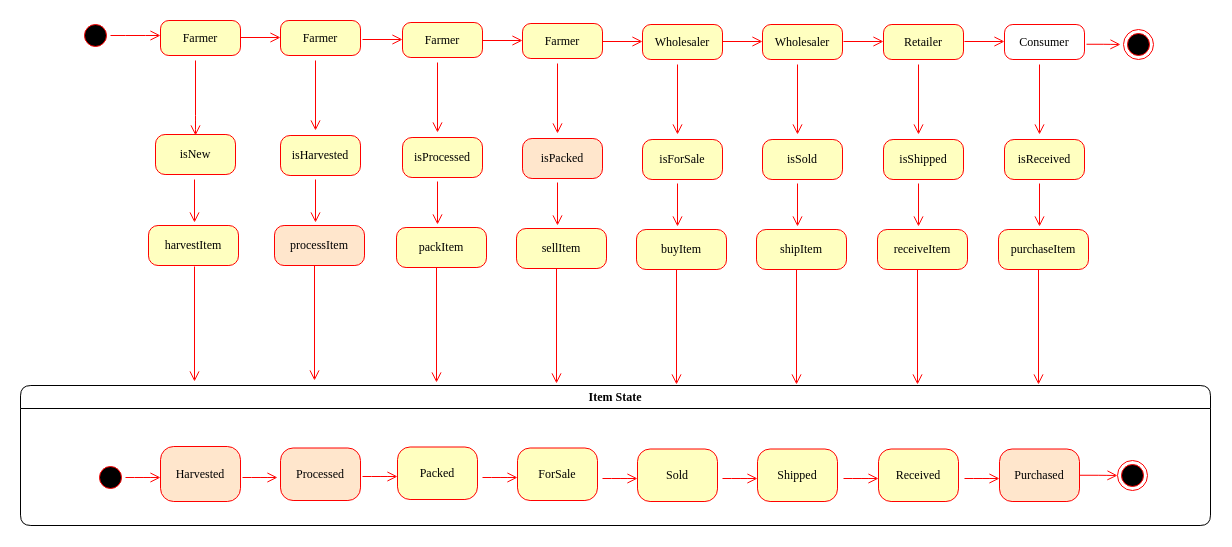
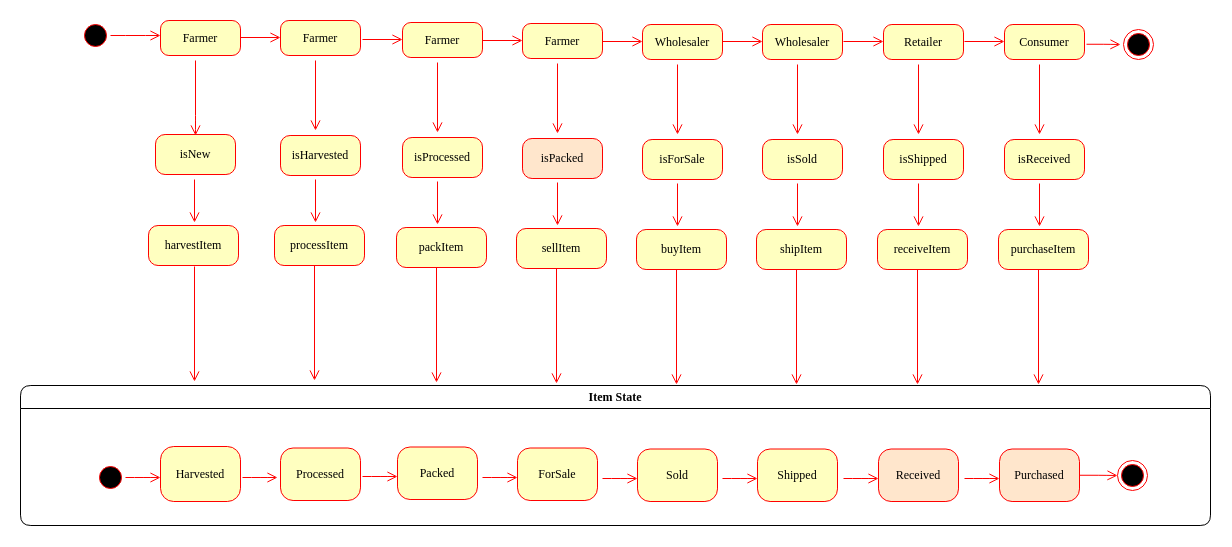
node "Consumer": fillcolor #ffffff -> #ffffc0
node "processItem": fillcolor #ffe6cc -> #ffffc0
node "Harvested": fillcolor #ffe6cc -> #ffffc0
node "Processed": fillcolor #ffe6cc -> #ffffc0
node "Received": fillcolor #ffffc0 -> #ffe6cc
